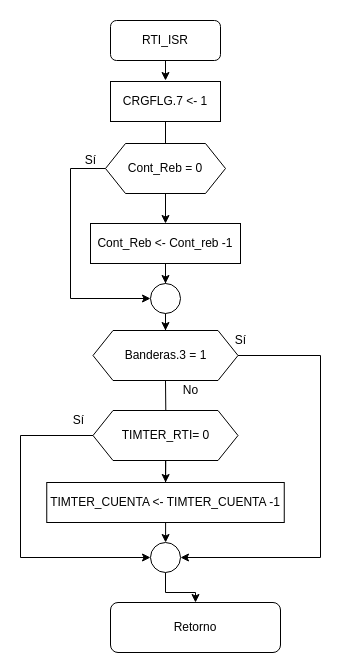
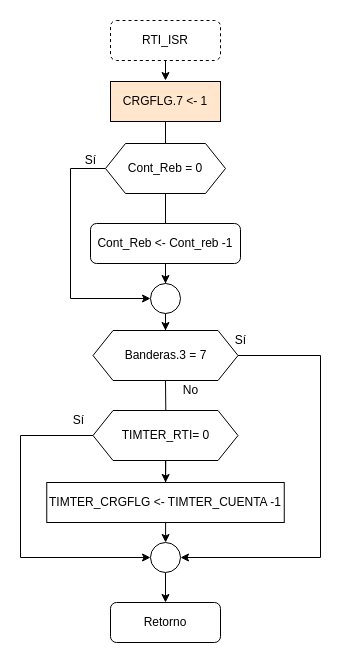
node "RTI_ISR": style solid -> dashed
node "CRGFLG.7 <- 1": fillcolor #ffffff -> #ffe6cc
edge "Cont_Reb = 0" -> "Cont_Reb <- Cont_reb -1": arrowhead classic -> none
node "Cont_Reb <- Cont_reb -1": shape rectangle -> rounded rectangle
node "Banderas.3 = 1": label "Banderas.3 = 1" -> "Banderas.3 = 7"
node "TIMTER_CUENTA <- TIMTER_CUENTA -1": label "TIMTER_CUENTA <- TIMTER_CUENTA -1" -> "TIMTER_CRGFLG <- TIMTER_CUENTA -1"
node "Retorno": size 170x50 -> 110x40
